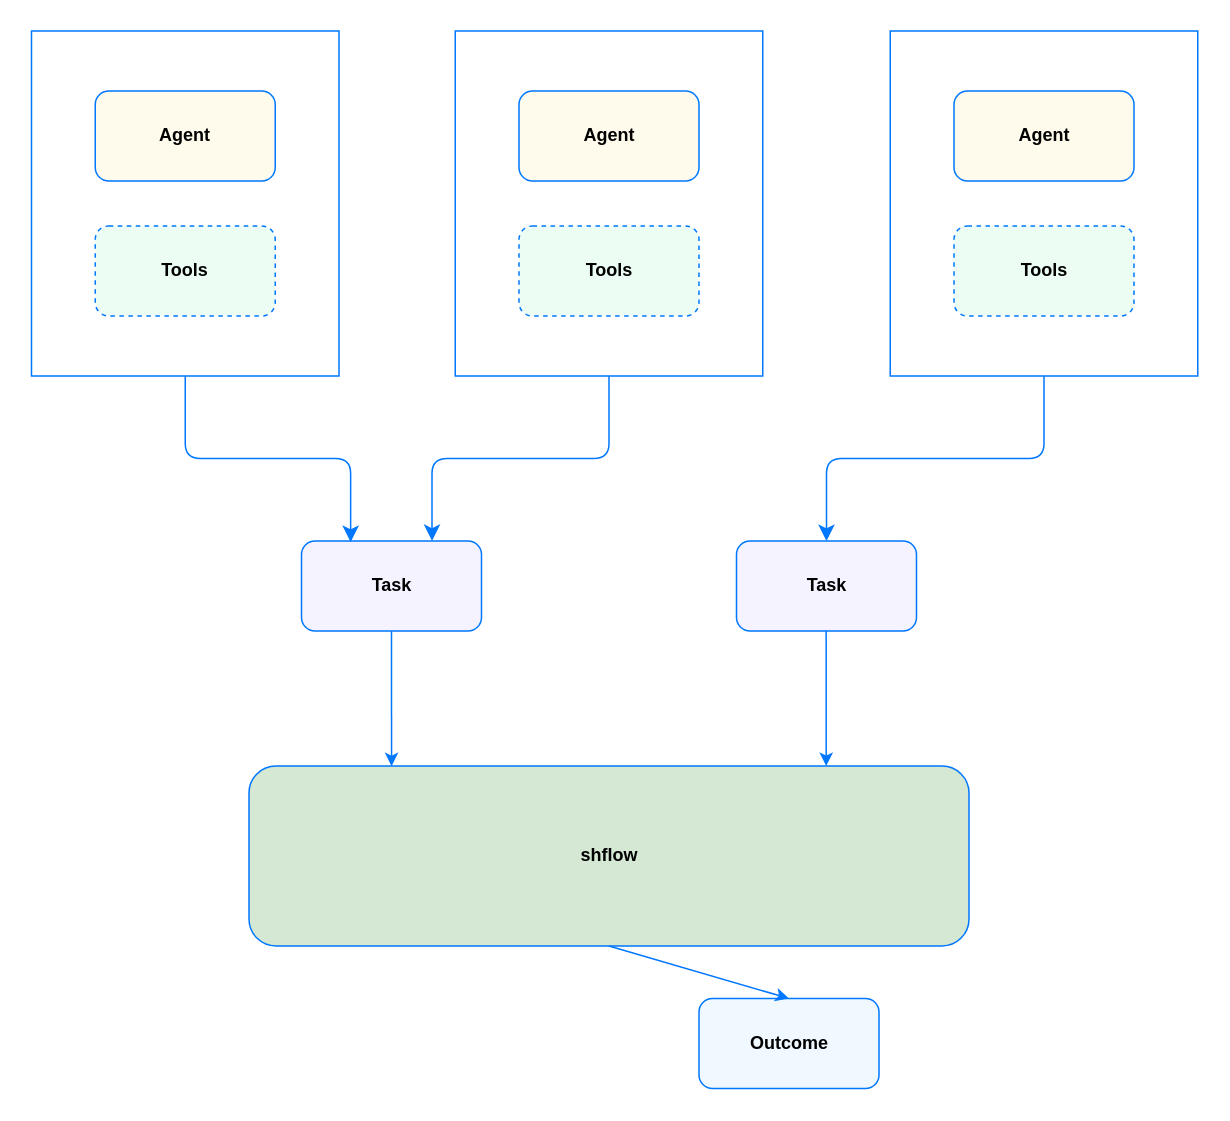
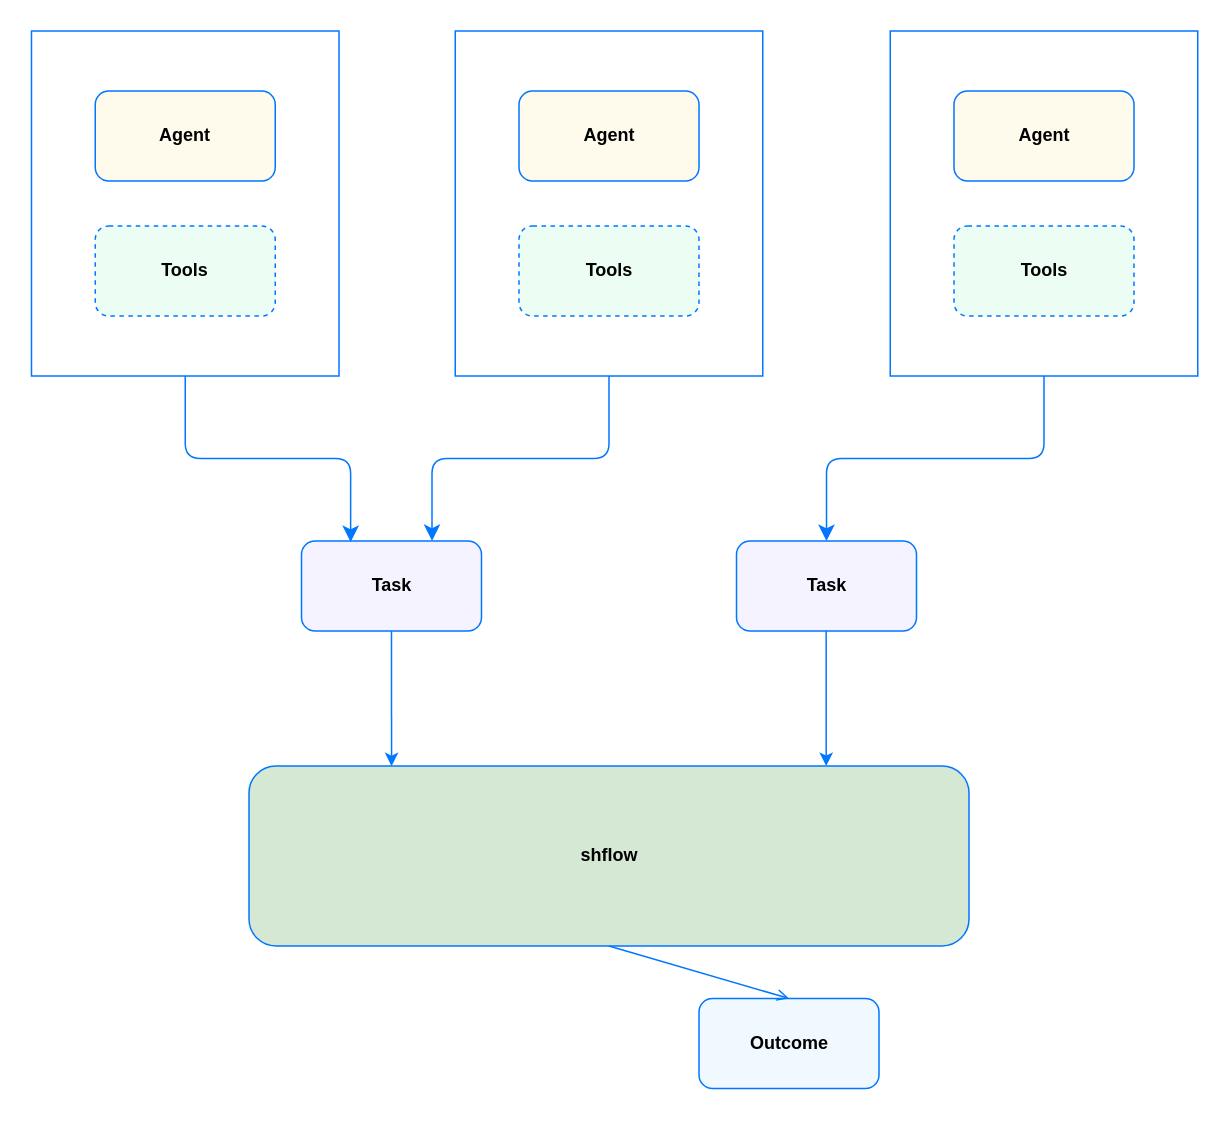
edge "shflow" -> "Outcome": arrowhead classic -> open
